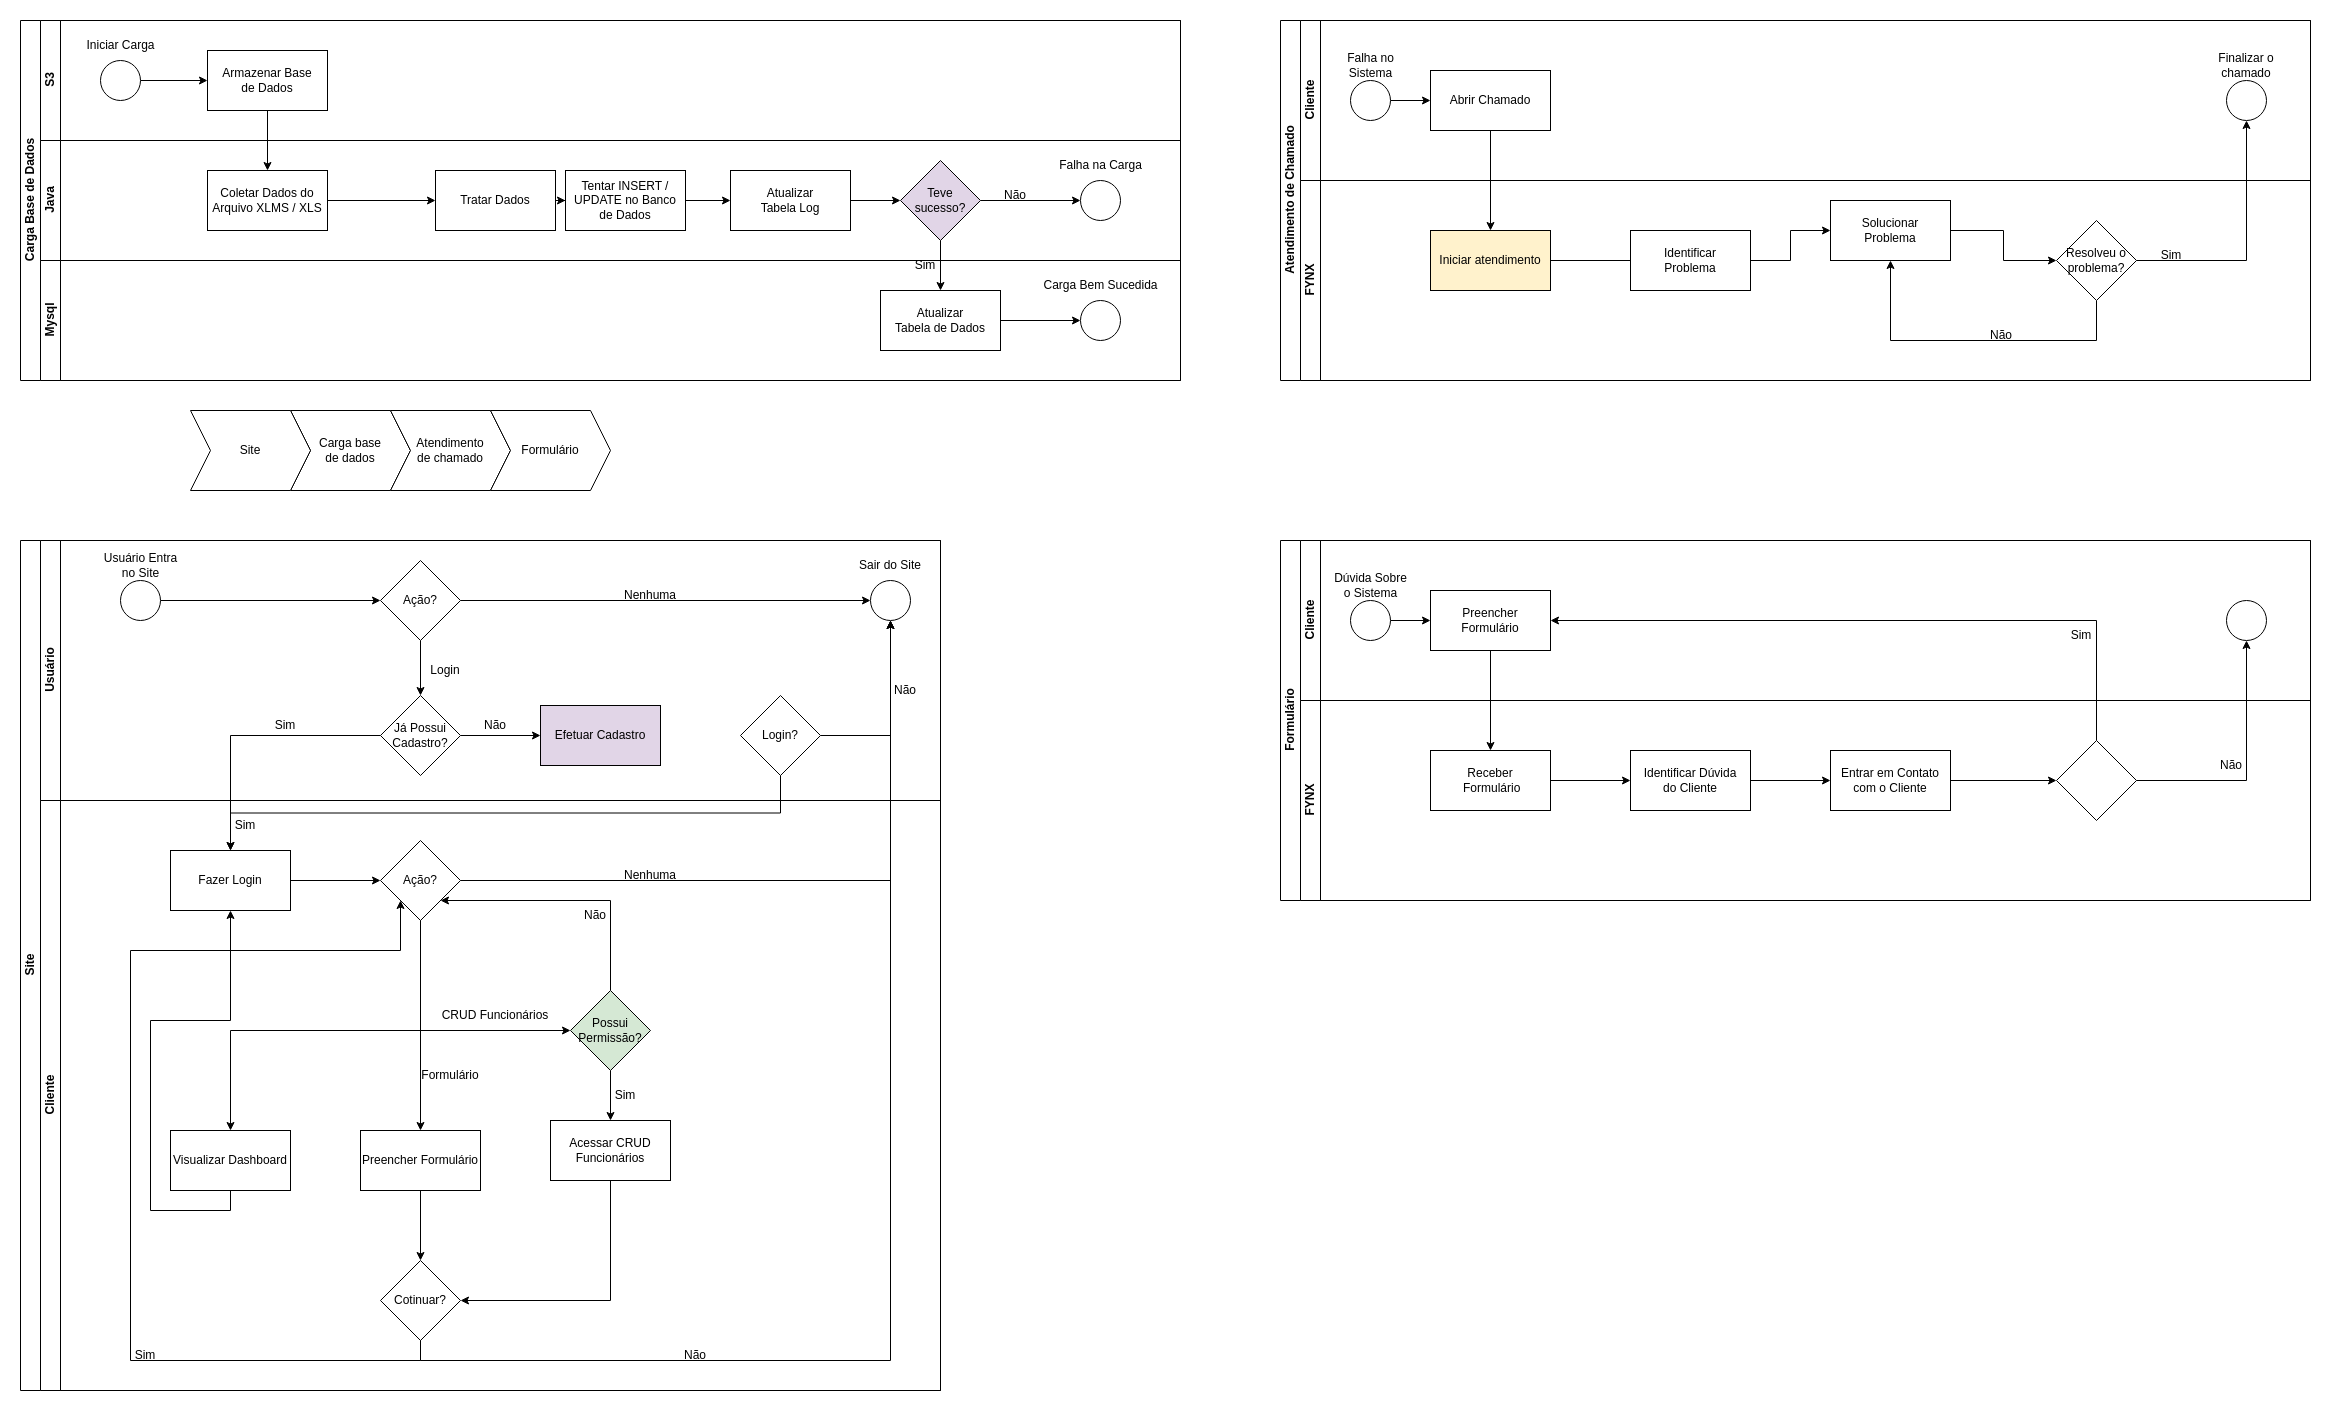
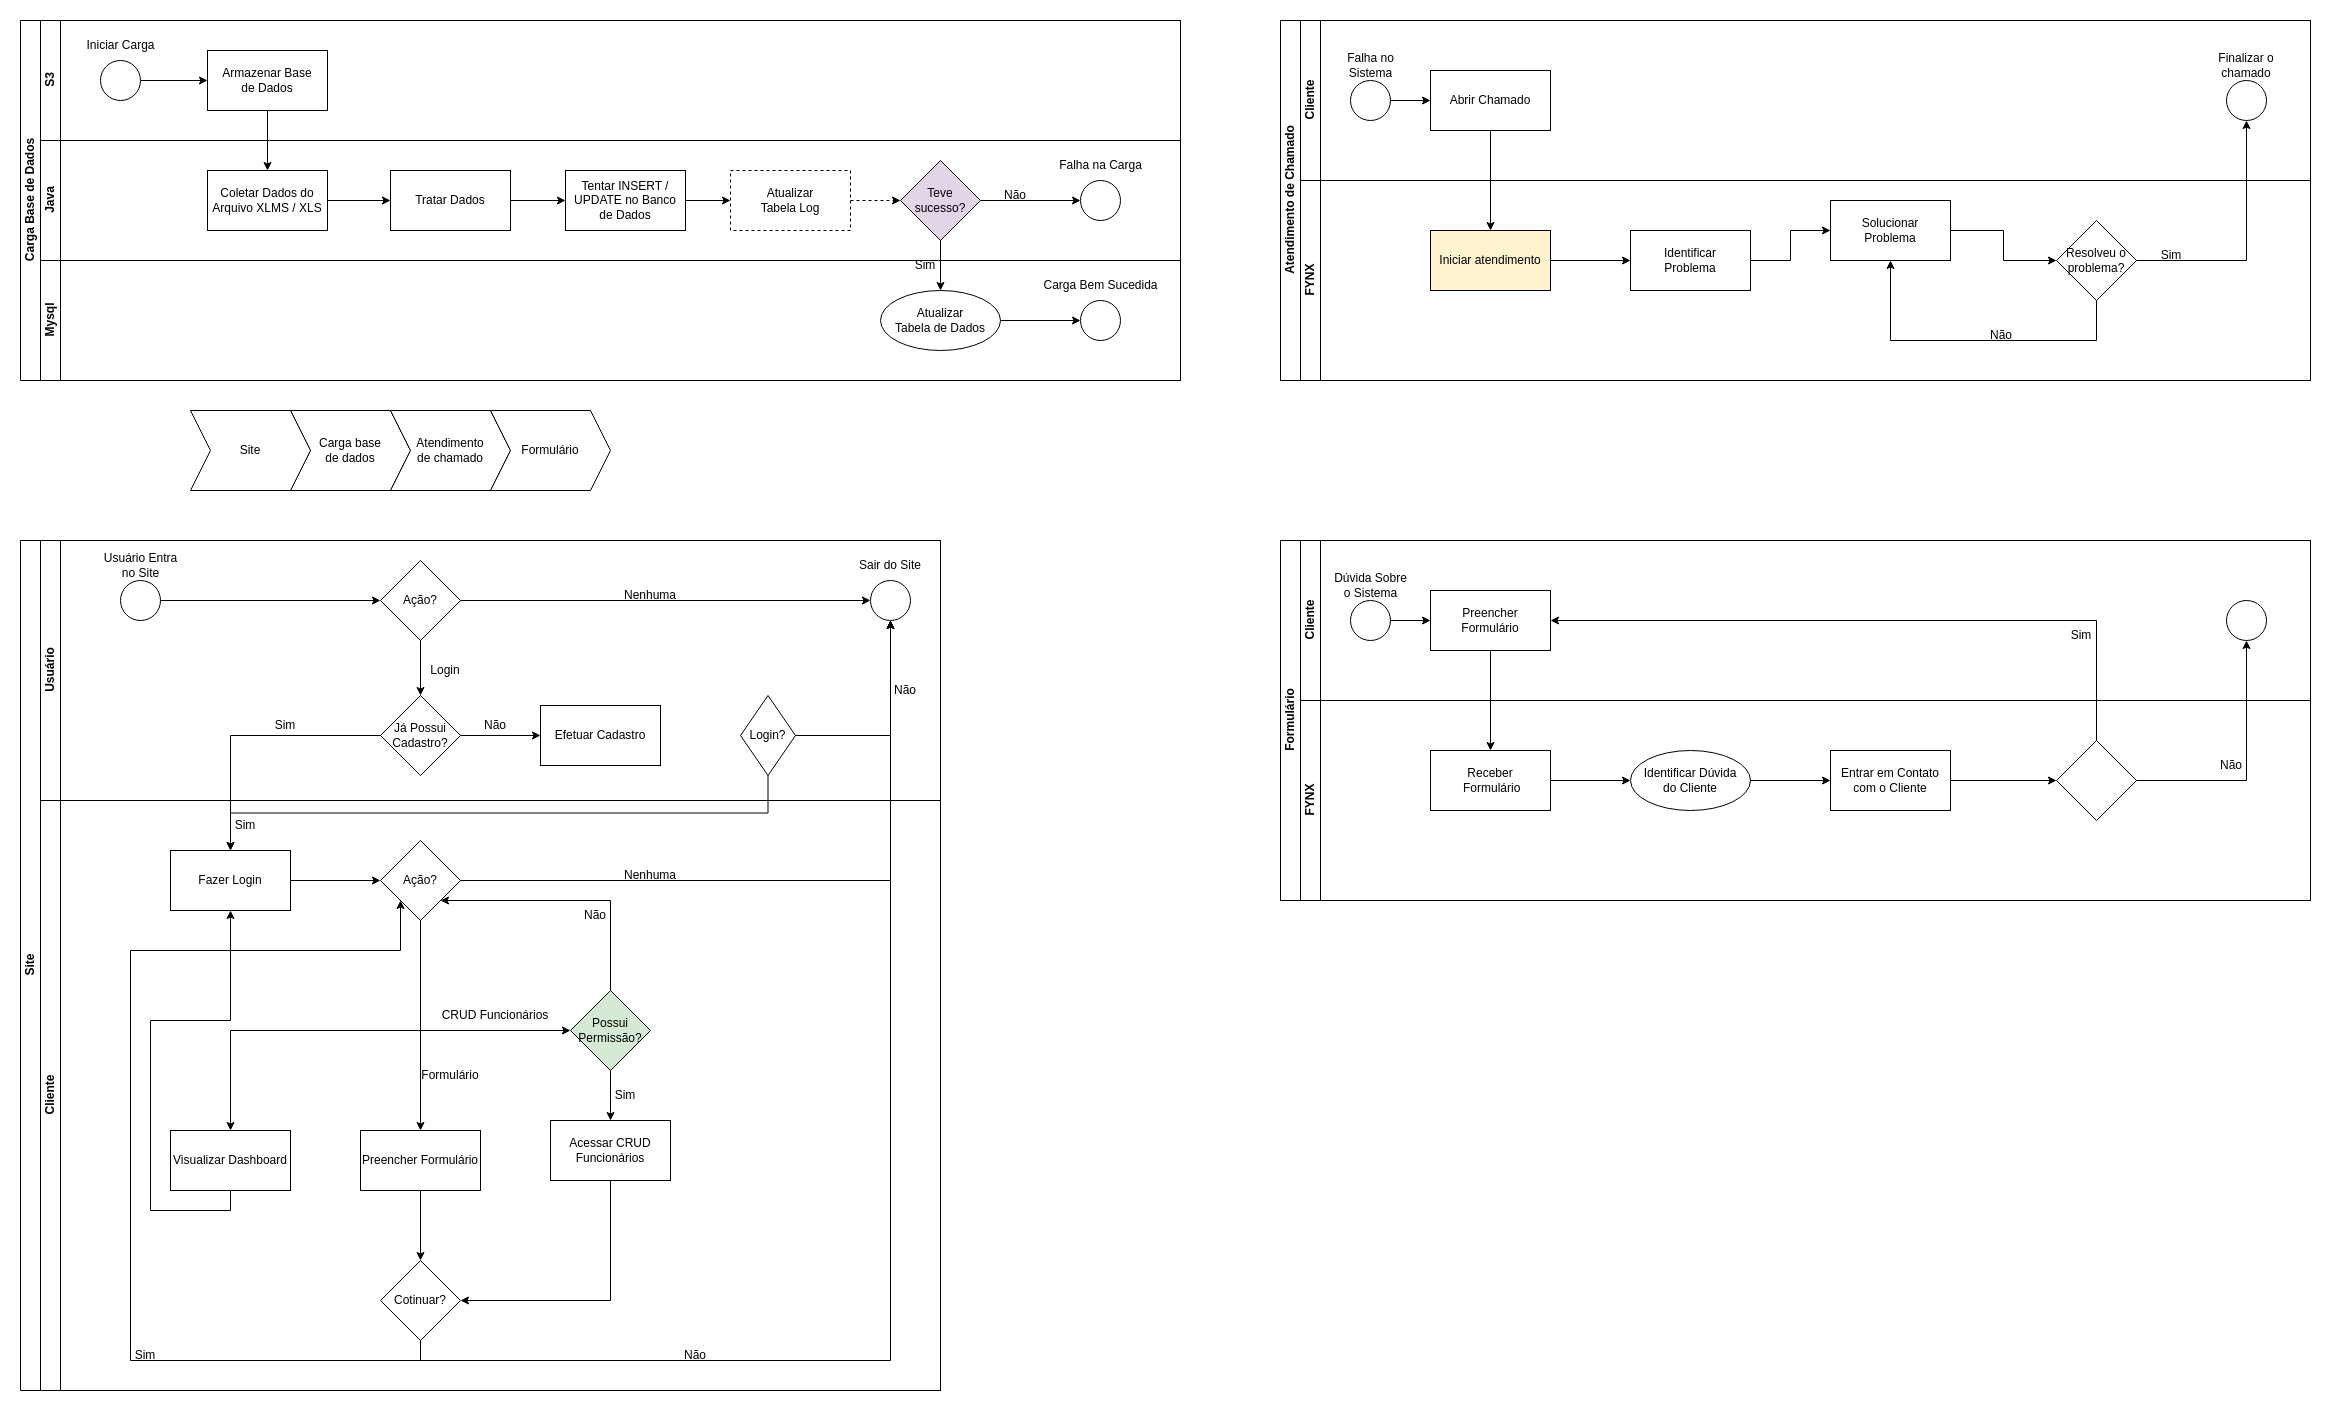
node "Tratar Dados": moved (496, 201) -> (451, 201)
node "Atualizar Tabela Log": style solid -> dashed
edge "Atualizar Tabela Log" -> "Teve sucesso?": style solid -> dashed
edge "Iniciar atendimento" -- "Identificar Problema": arrowhead none -> classic
node "Atualizar Tabela de Dados": shape rectangle -> ellipse
node "Efetuar Cadastro": fillcolor #e1d5e7 -> #ffffff
node "Login?": size 80x80 -> 55x80
node "Identificar Dúvida do Cliente": shape rectangle -> ellipse
